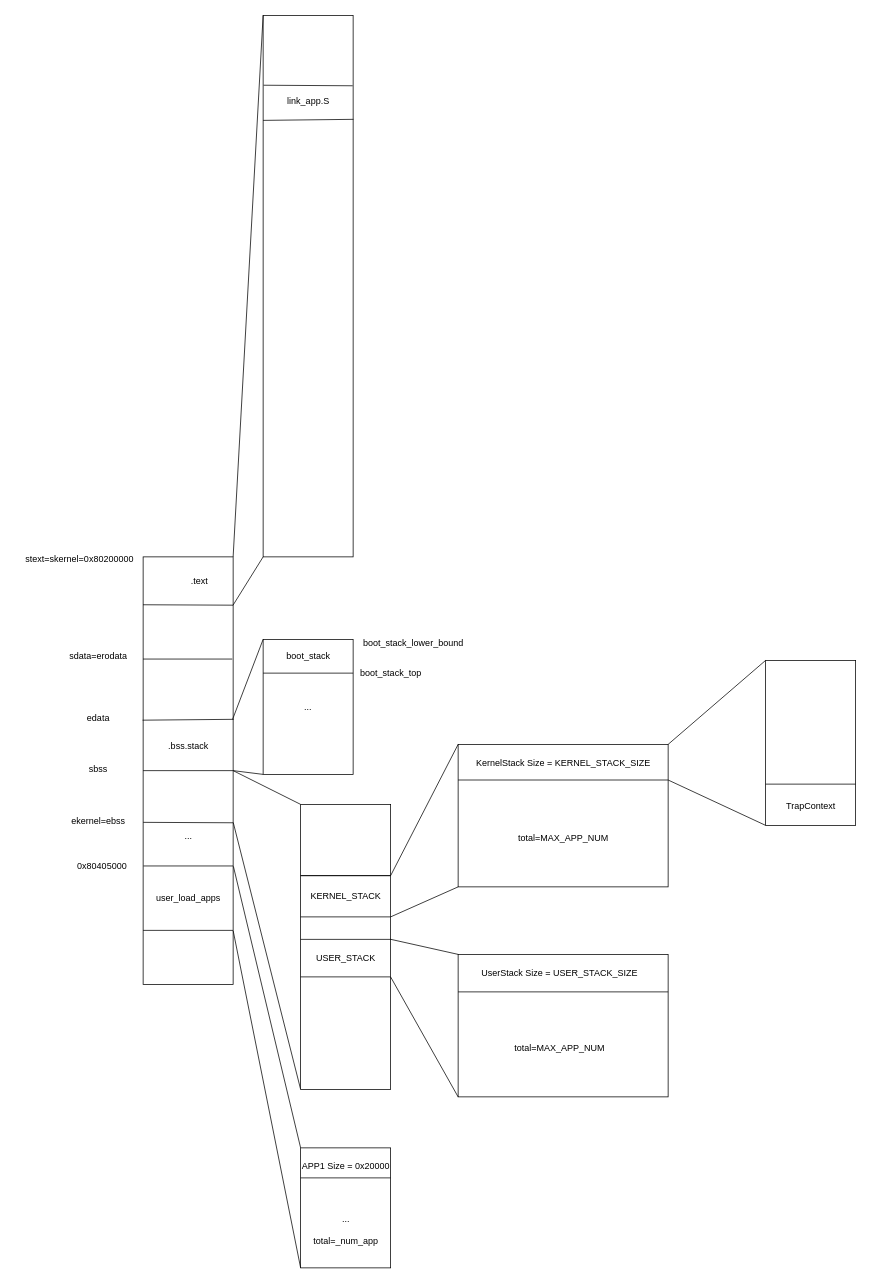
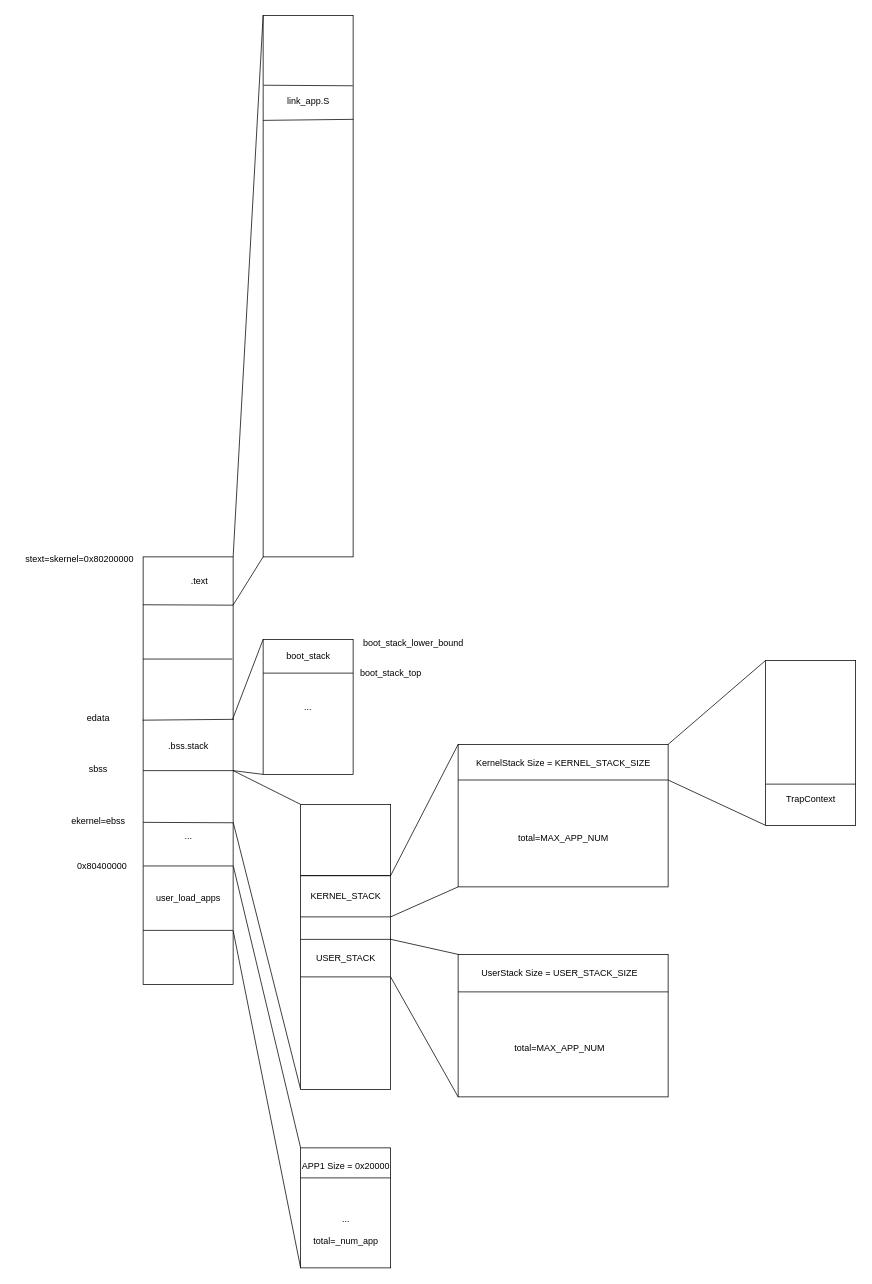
node "sdata=erodata": removed
node "TrapContext": moved (810, 807) -> (810, 799)
node "0x80405000": label "0x80405000" -> "0x80400000"
